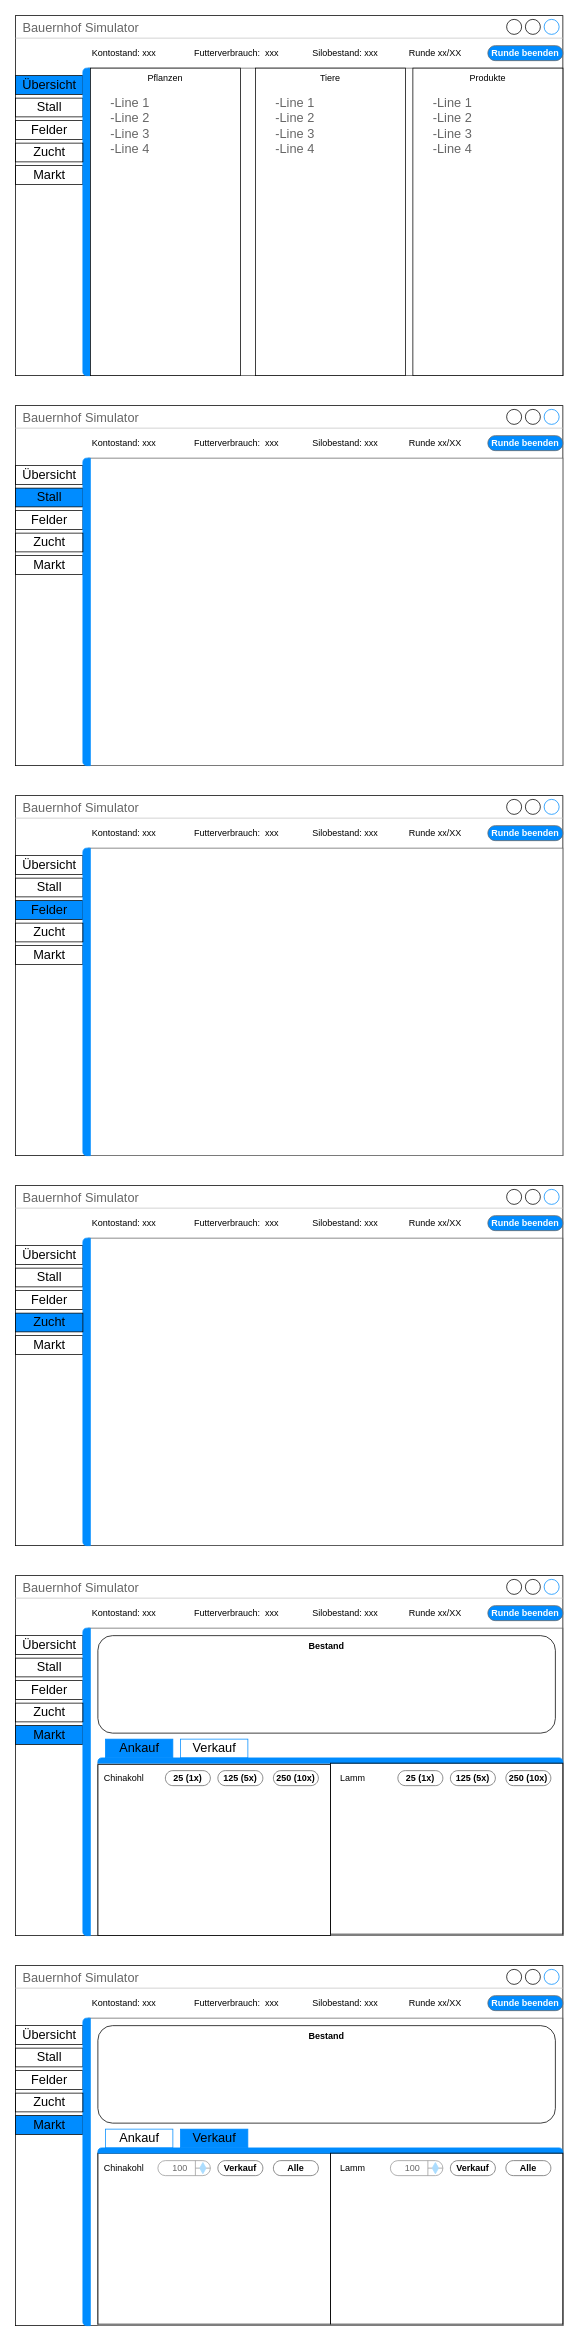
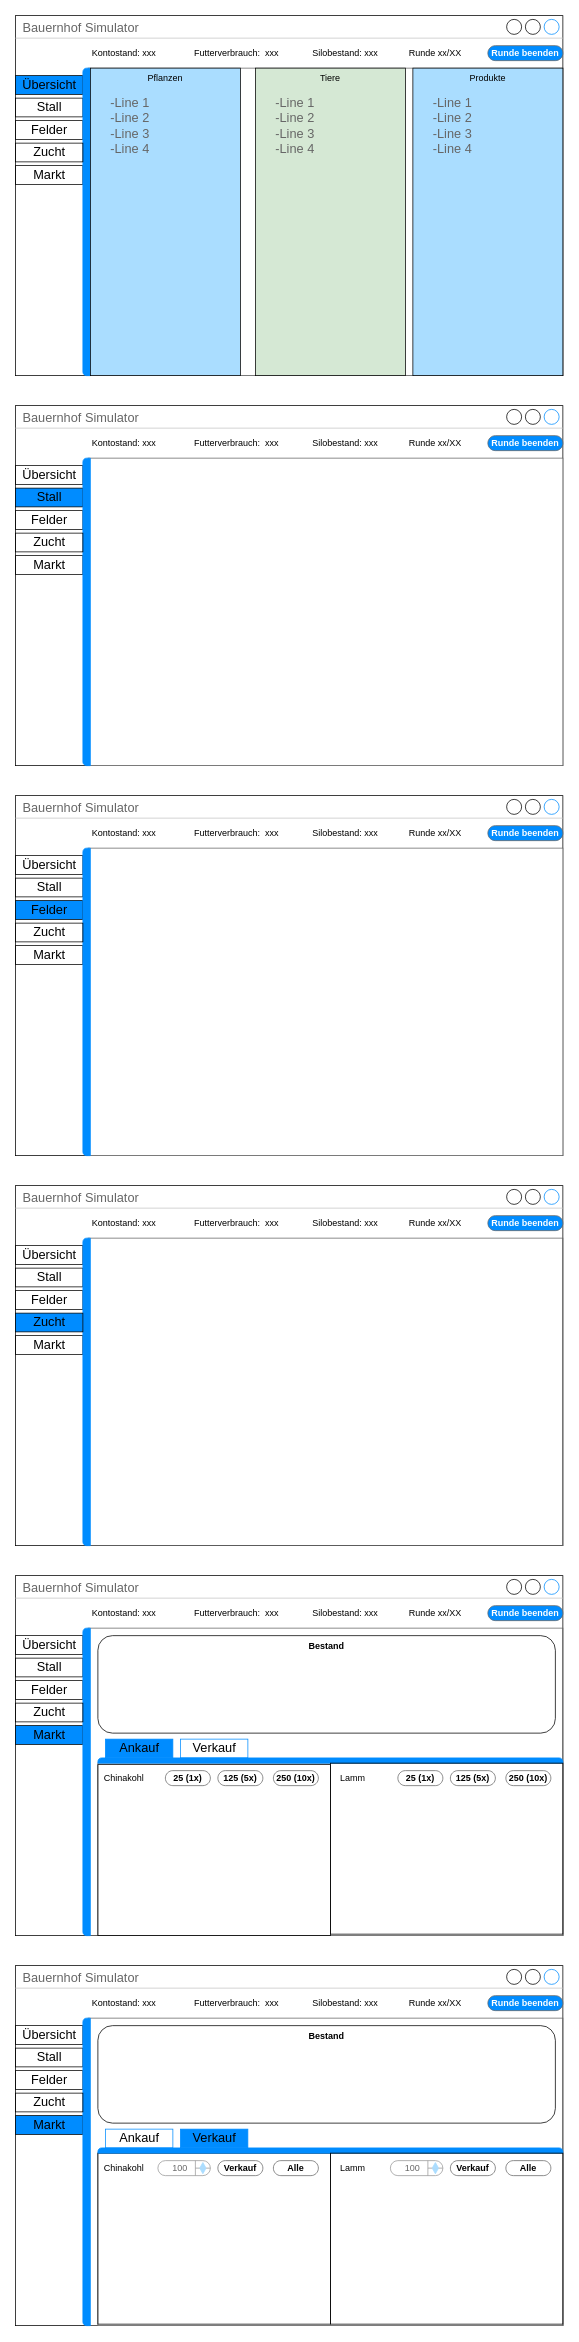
node "Pflanzen": fillcolor #ffffff -> #aaddff
node "Tiere": fillcolor #ffffff -> #d5e8d4
node "Produkte": fillcolor #ffffff -> #aaddff
